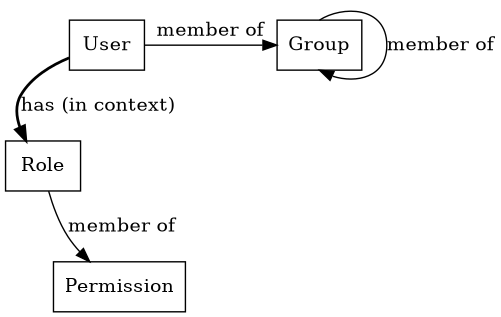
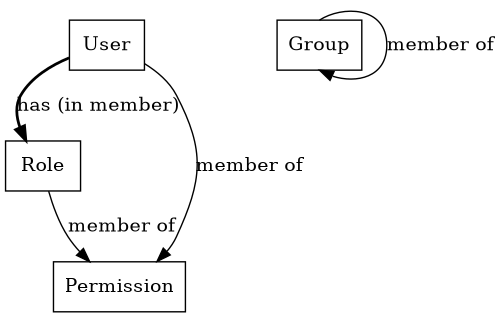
edge "User" -> "Group": now "User" -> "Permission"
edge "User" -> "Role": label "has (in context)" -> "has (in member)"
